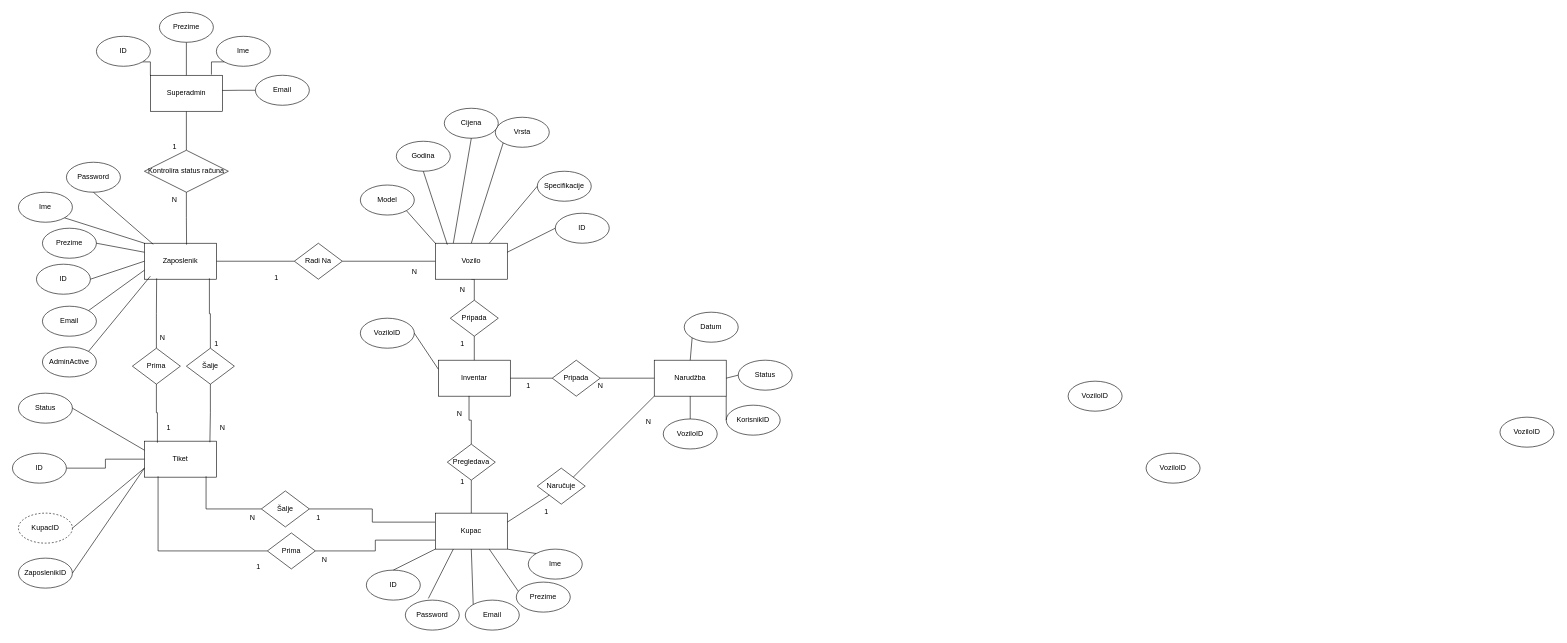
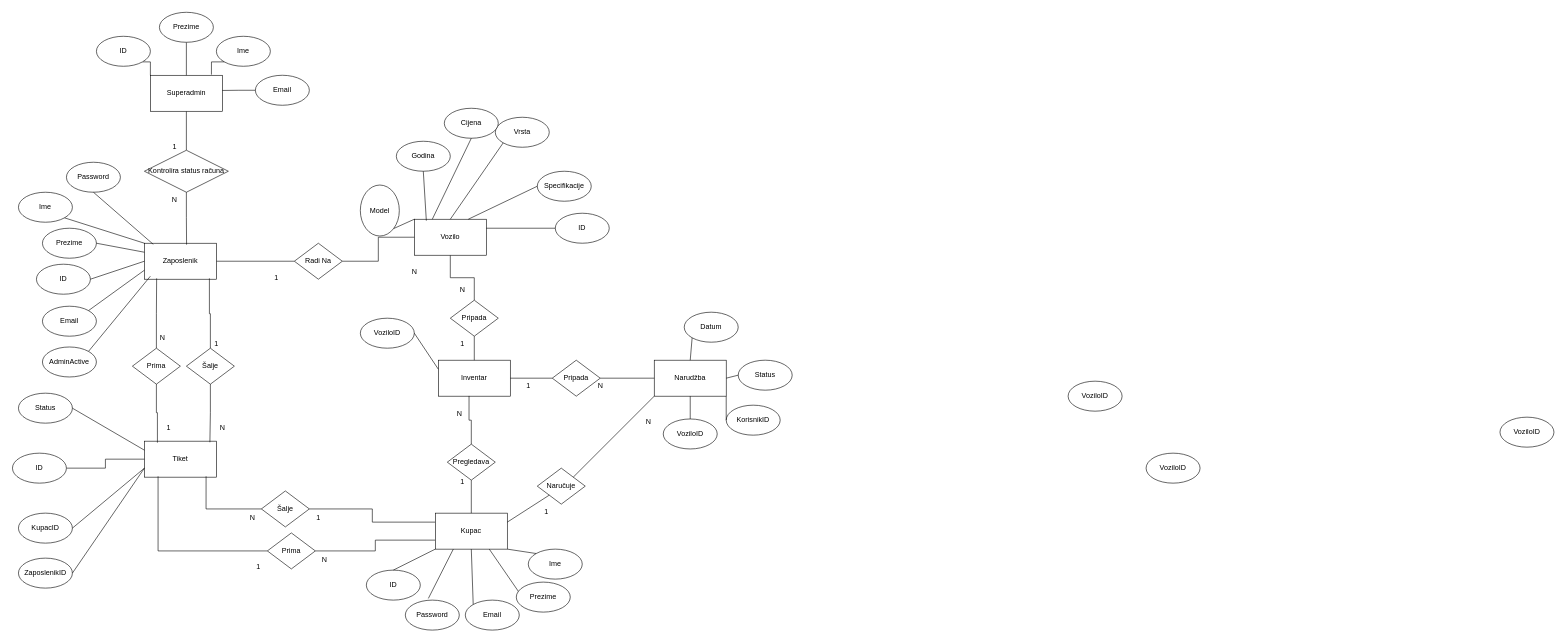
node "Model": size 54x30 -> 39x51
node "Vozilo": moved (471, 261) -> (450, 237)
node "KupacID": style dashed -> solid
